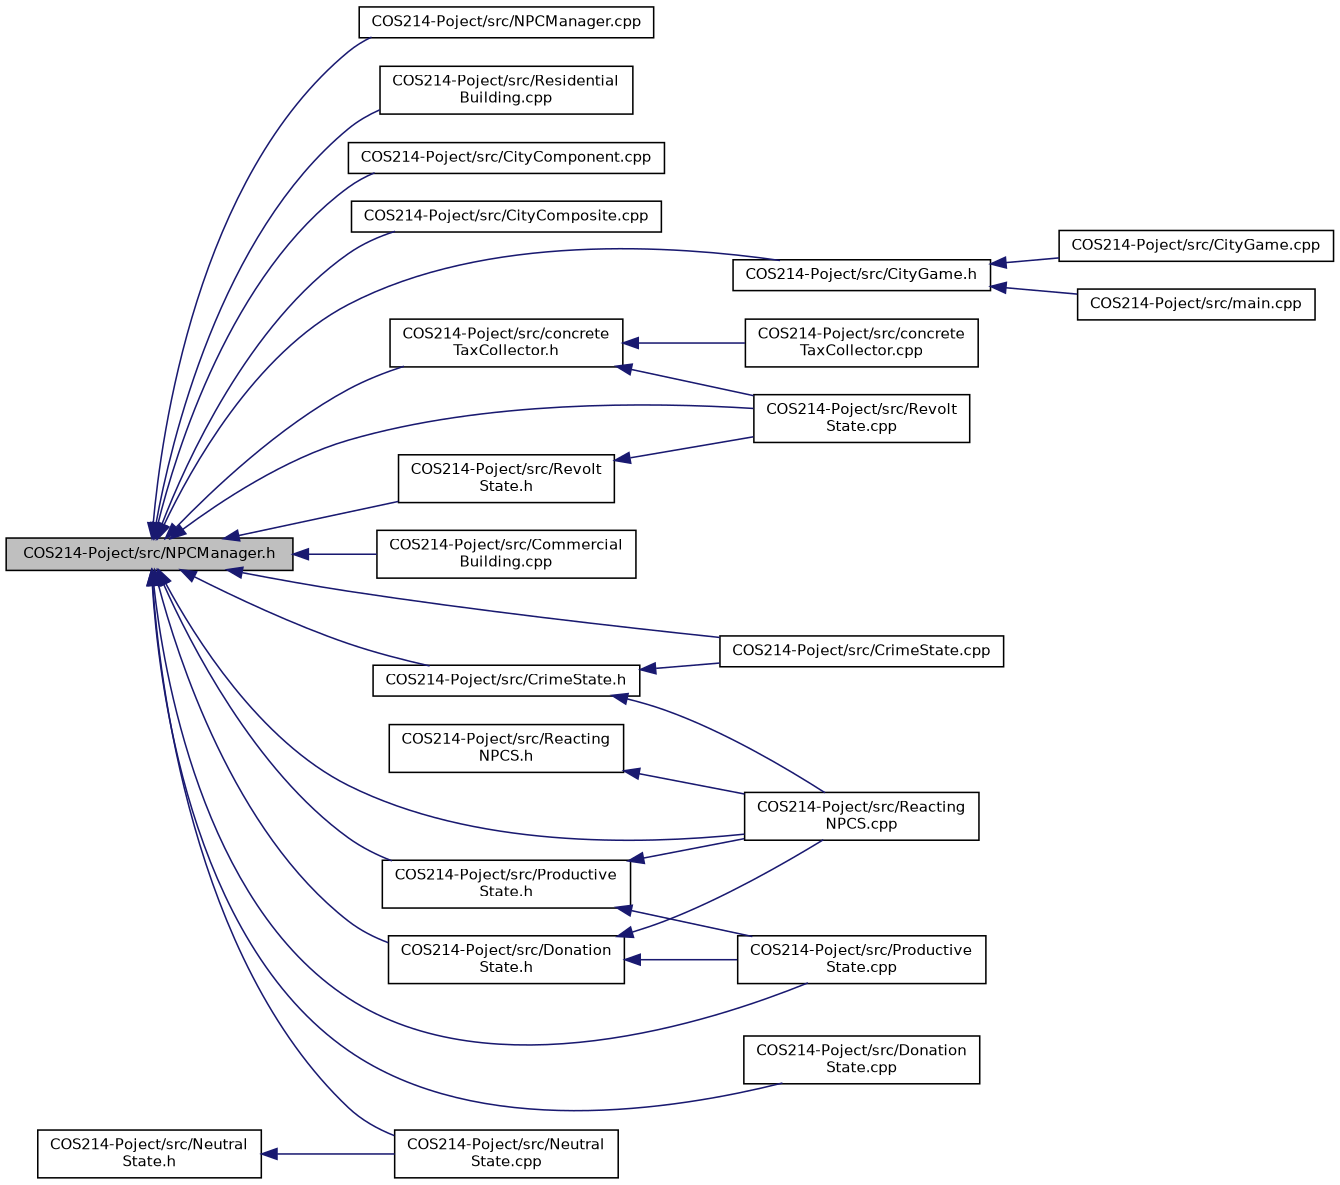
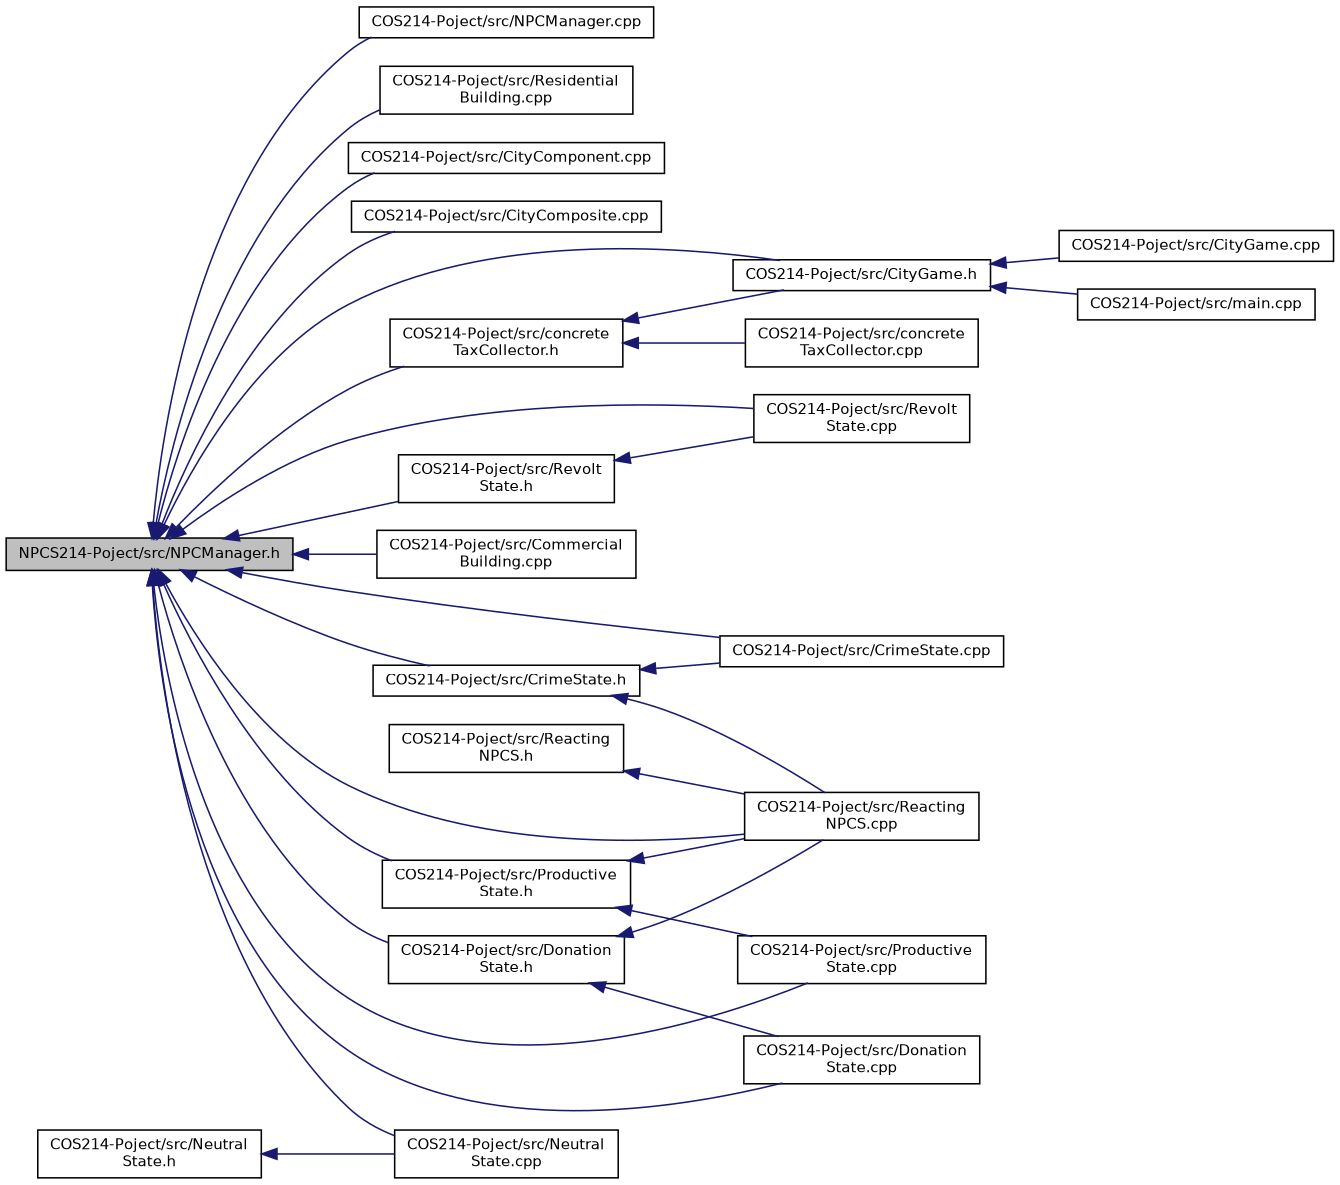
edge "COS214-Poject/src/Revolt State.cpp" -> "COS214-Poject/src/concrete TaxCollector.h": now "COS214-Poject/src/CityGame.h" -> "COS214-Poject/src/concrete TaxCollector.h"
node "COS214-Poject/src/NPCManager.h": label "COS214-Poject/src/NPCManager.h" -> "NPCS214-Poject/src/NPCManager.h"
edge "COS214-Poject/src/Productive State.cpp" -> "COS214-Poject/src/Donation State.h": now "COS214-Poject/src/Donation State.cpp" -> "COS214-Poject/src/Donation State.h"
